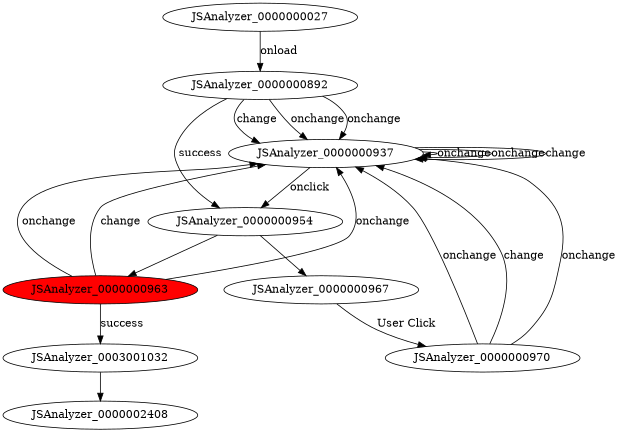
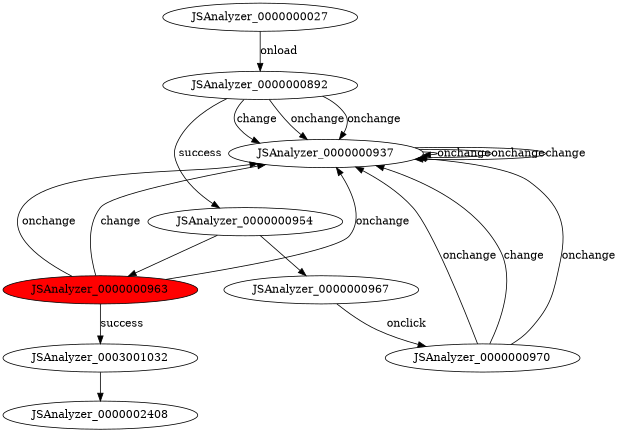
edge "JSAnalyzer_0000000937" -> "JSAnalyzer_0000000954": removed, label "onclick"
edge "JSAnalyzer_0000000967" -> "JSAnalyzer_0000000970": label "User Click" -> "onclick"
